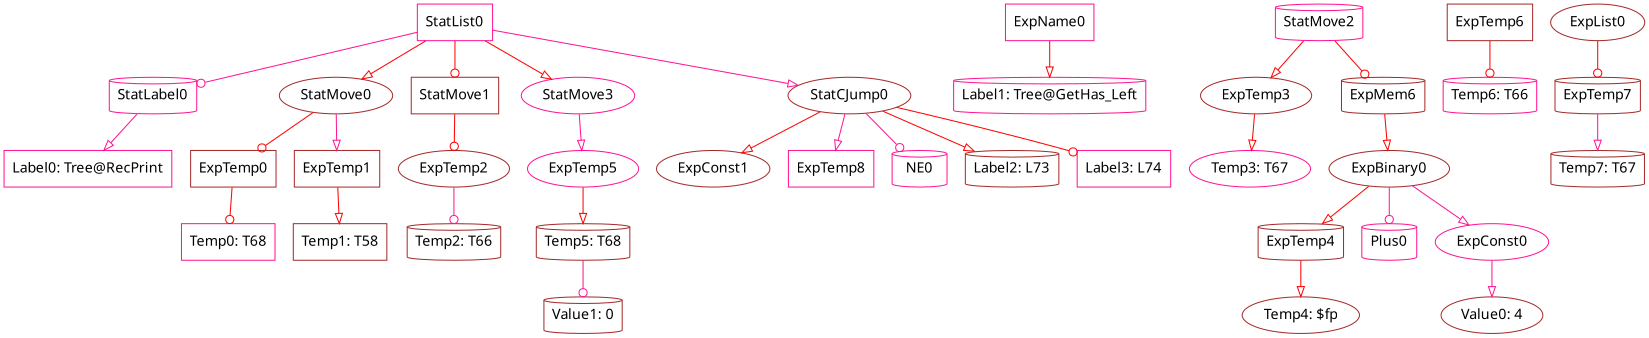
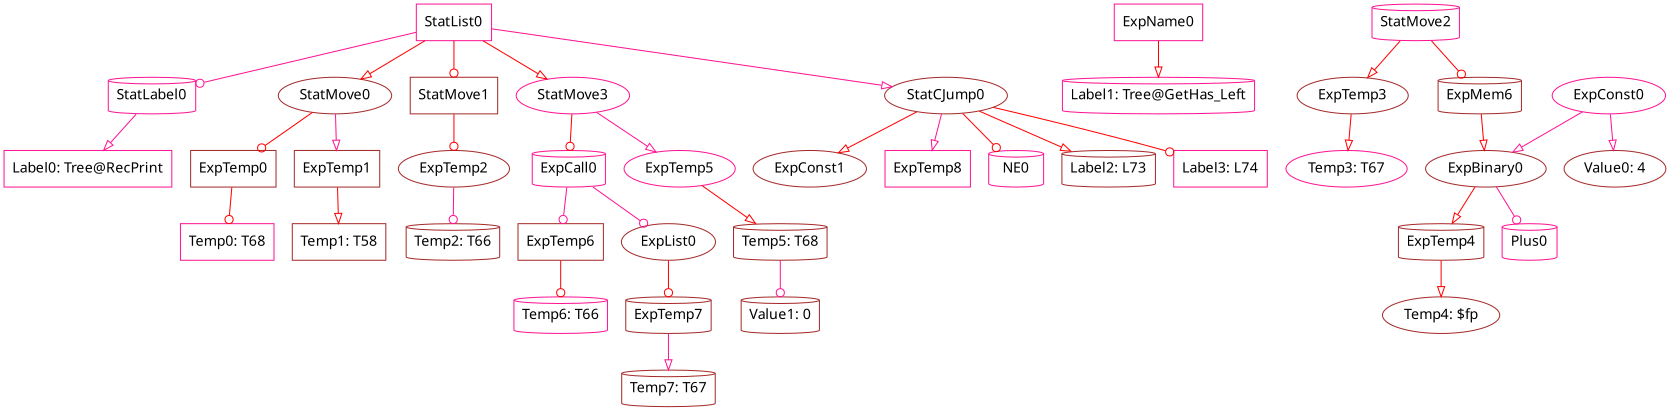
edge "StatCJump0" -> "NE0": color deeppink -> red
node "ExpCall0": added
edge "ExpBinary0" -> "ExpConst0": reversed
